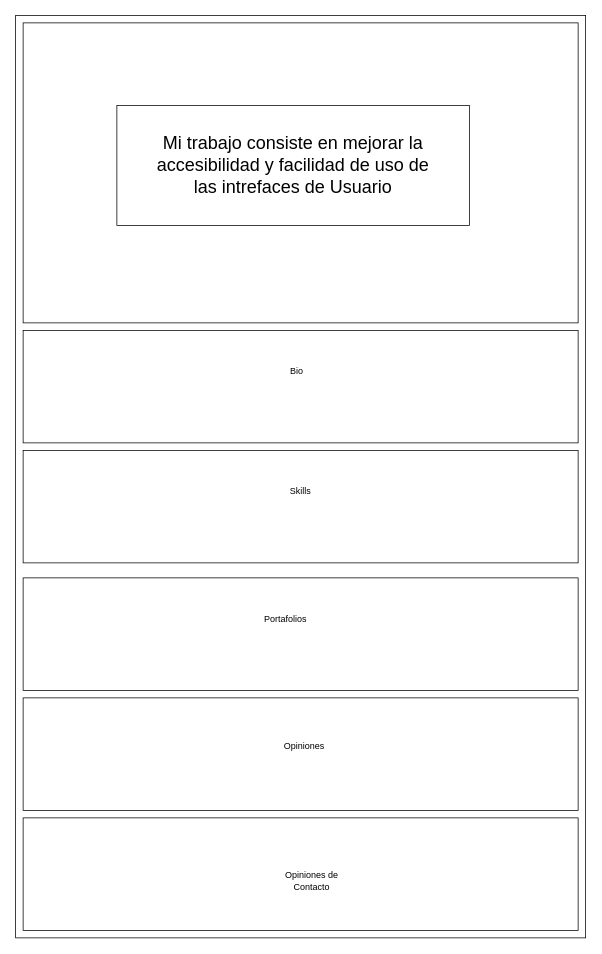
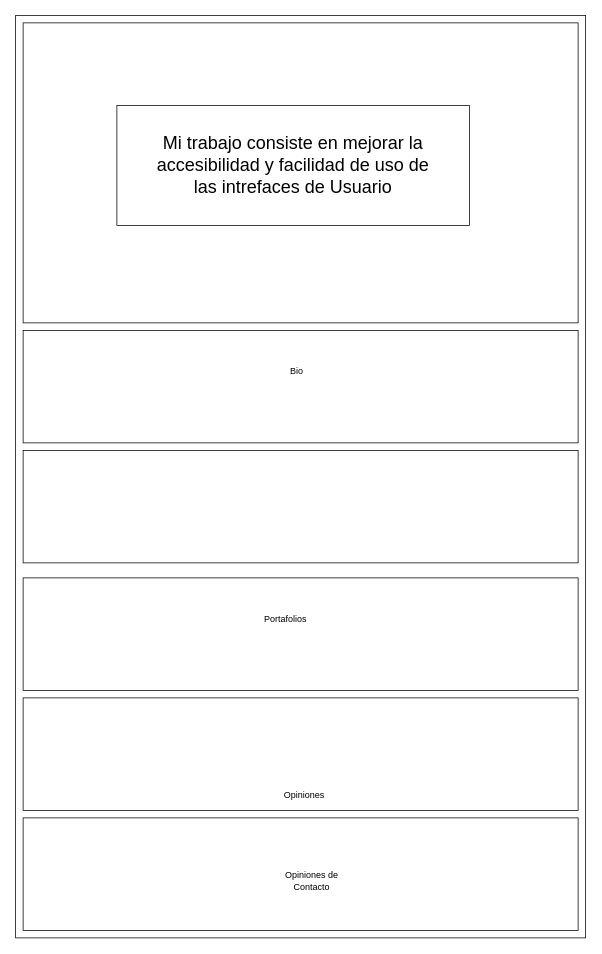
node "Skills": removed
node "Opiniones": moved (304, 747) -> (304, 795)
